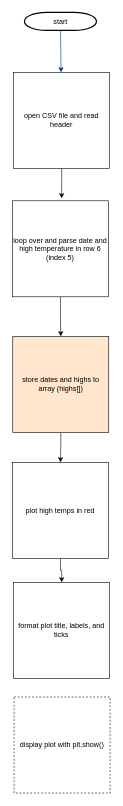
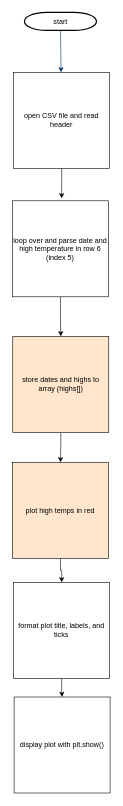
node "plot high temps in red": fillcolor #ffffff -> #ffe6cc
edge "format plot title, labels, and ticks" -> "display plot with plt.show()": added
node "display plot with plt.show()": style dashed -> solid
